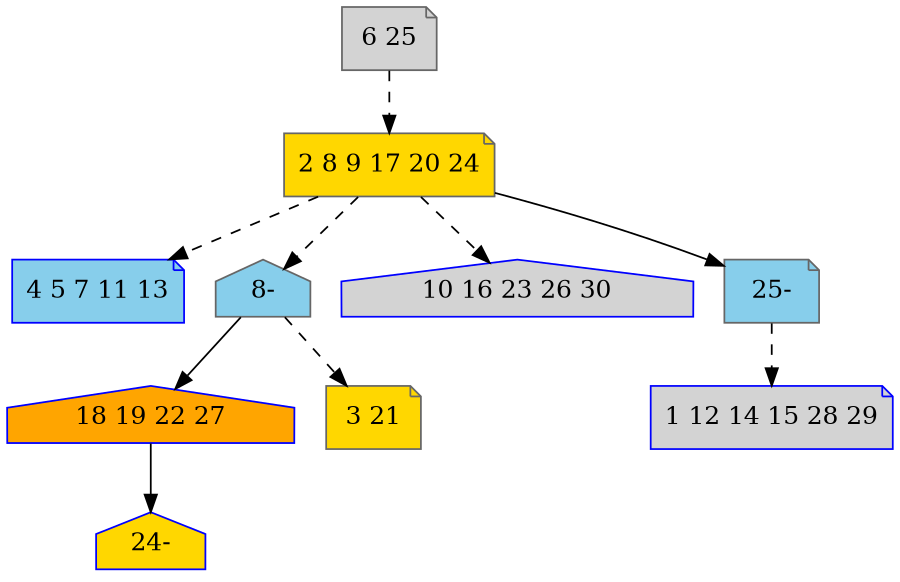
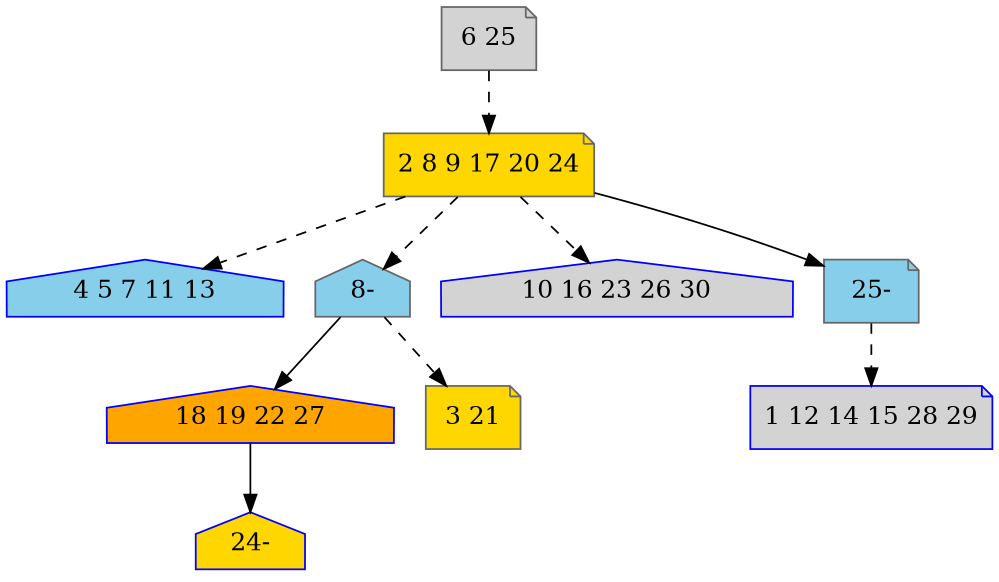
node "4 5 7 11 13": shape note -> house
